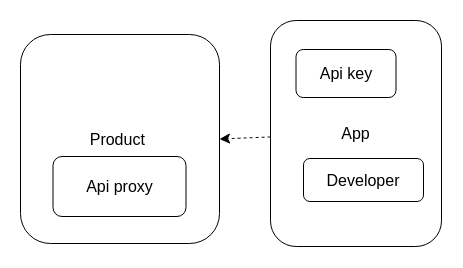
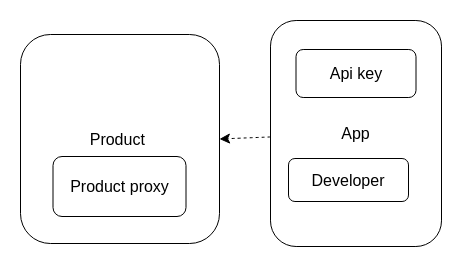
node "Api key": size 100x48 -> 120x48
node "Developer": moved (364, 180) -> (349, 180)
node "Api proxy": label "Api proxy" -> "Product proxy"
